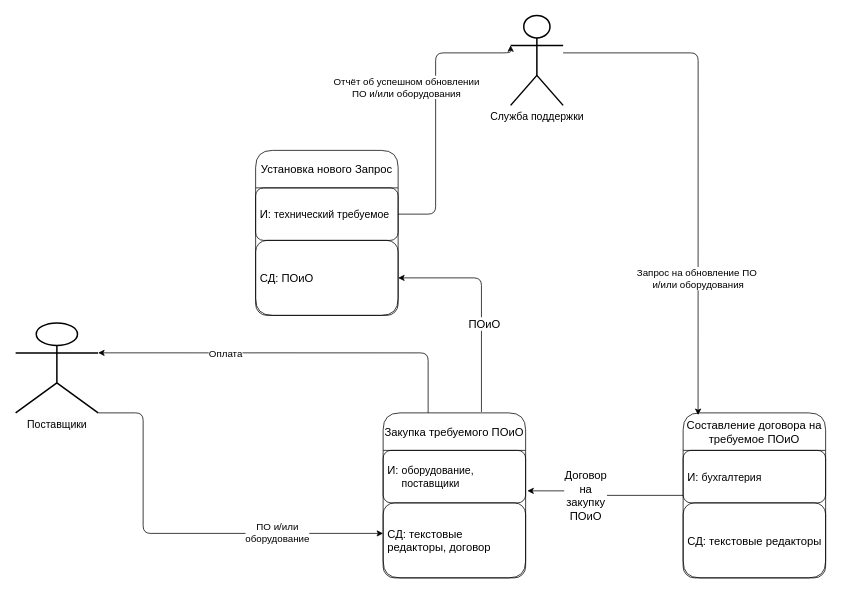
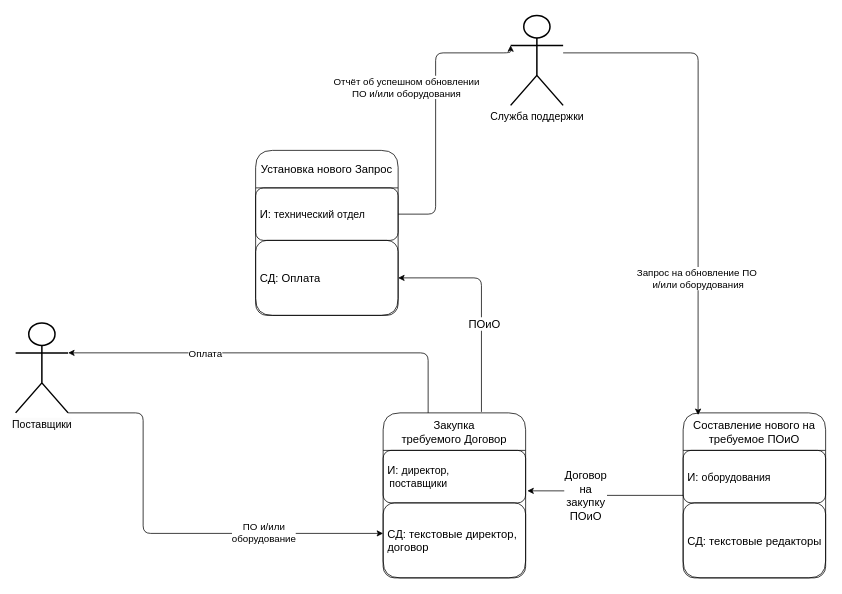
node "И: технический требуемое": label "И: технический требуемое" -> "И: технический отдел"
node "СД: ПОиО": label "СД: ПОиО" -> "СД: Оплата"
node "Поставщики": size 83x90 -> 53x90
node "Закупка требуемого ПОиО": label "Закупка требуемого ПОиО" -> "Закупка требуемого Договор"
node "Составление договора на требуемое ПОиО": label "Составление договора на требуемое ПОиО" -> "Составление нового на требуемое ПОиО"
node "И: оборудование, поставщики": label "И: оборудование, поставщики" -> "И: директор, поставщики"
node "И: бухгалтерия": label "И: бухгалтерия" -> "И: оборудования"
node "СД: текстовые редакторы, договор": label "СД: текстовые редакторы, договор" -> "СД: текстовые директор, договор"
